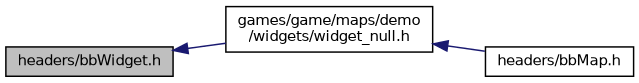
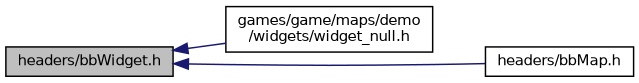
edge "headers/bbMap.h" -> "games/game/maps/demo /widgets/widget_null.h": now "headers/bbMap.h" -> "headers/bbWidget.h"
